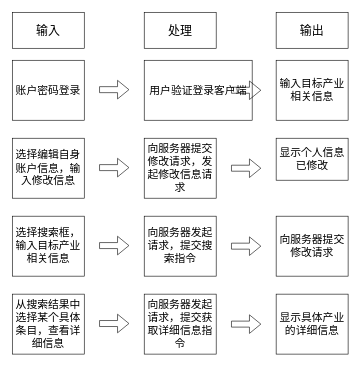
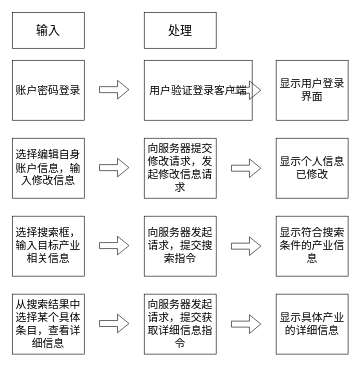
node "输出": removed
node "输入目标产业相关信息": label "输入目标产业相关信息" -> "显示用户登录界面"
node "显示个人信息已修改": size 72x42 -> 72x60
node "向服务器提交修改请求": label "向服务器提交修改请求" -> "显示符合搜索条件的产业信息"
